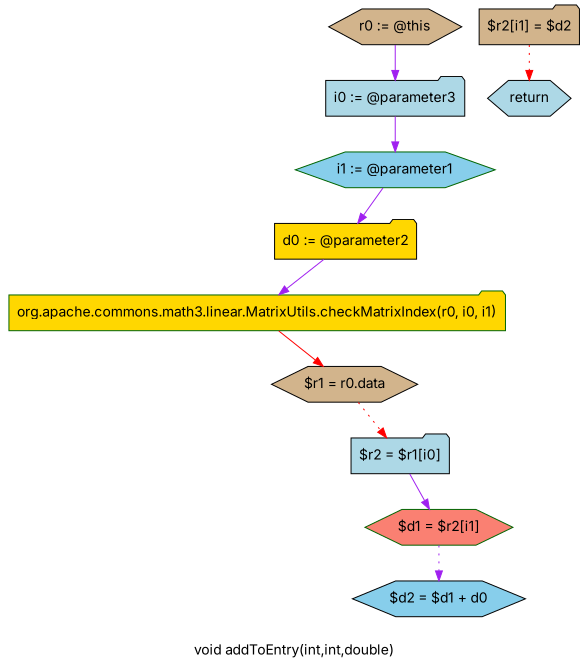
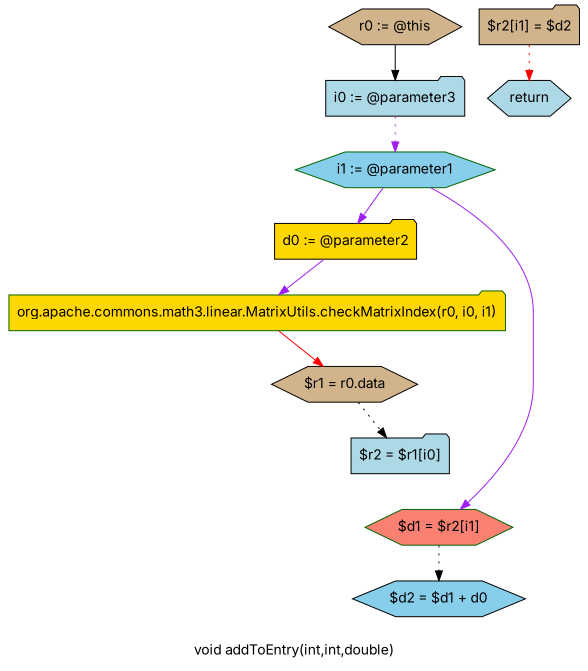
edge "r0 := @this" -> "i0 := @parameter3": color purple -> black
edge "i0 := @parameter3" -> "i1 := @parameter1": style solid -> dotted
edge "$r1 = r0.data" -> "$r2 = $r1[i0]": color red -> black
edge "$r2 = $r1[i0]" -> "$d1 = $r2[i1]": now "i1 := @parameter1" -> "$d1 = $r2[i1]"
edge "$d1 = $r2[i1]" -> "$d2 = $d1 + d0": color purple -> black
